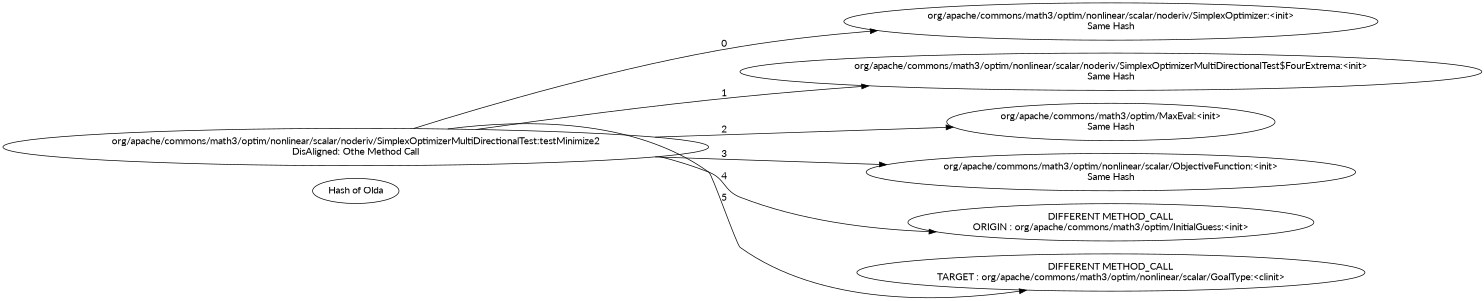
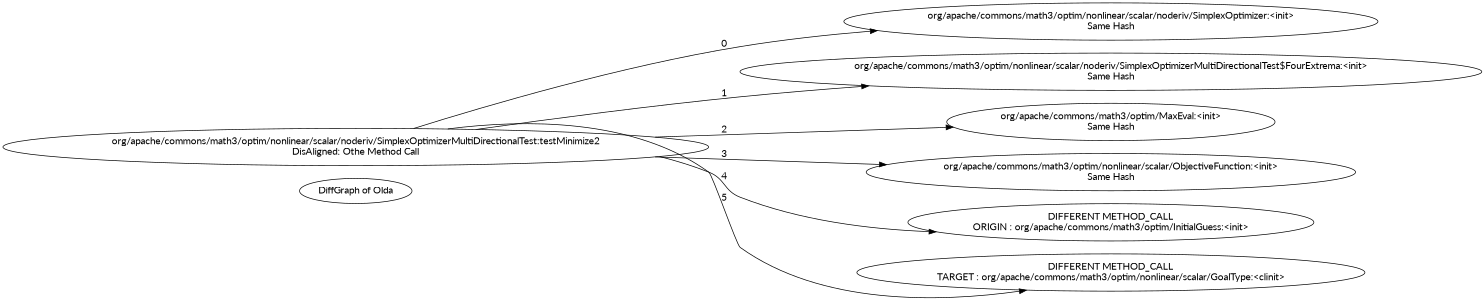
node "Hash of Olda": label "Hash of Olda" -> "DiffGraph of Olda"
